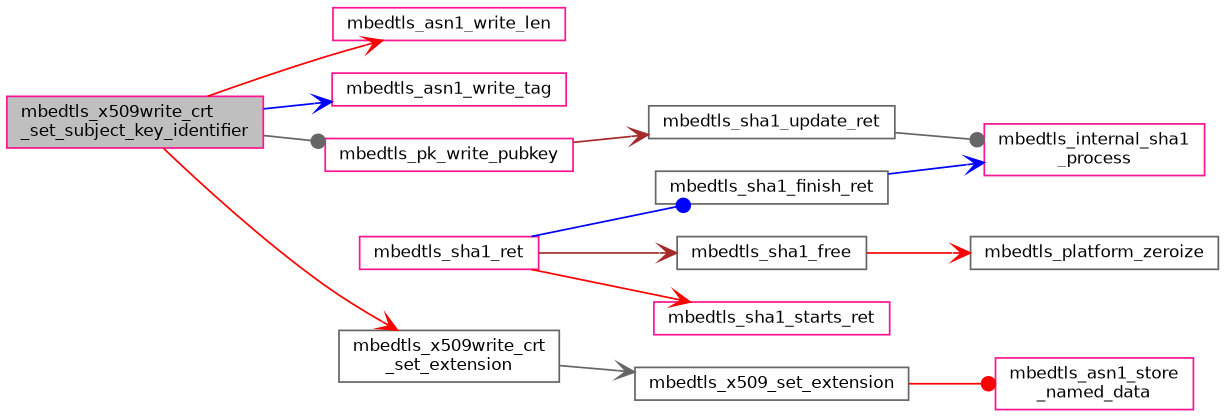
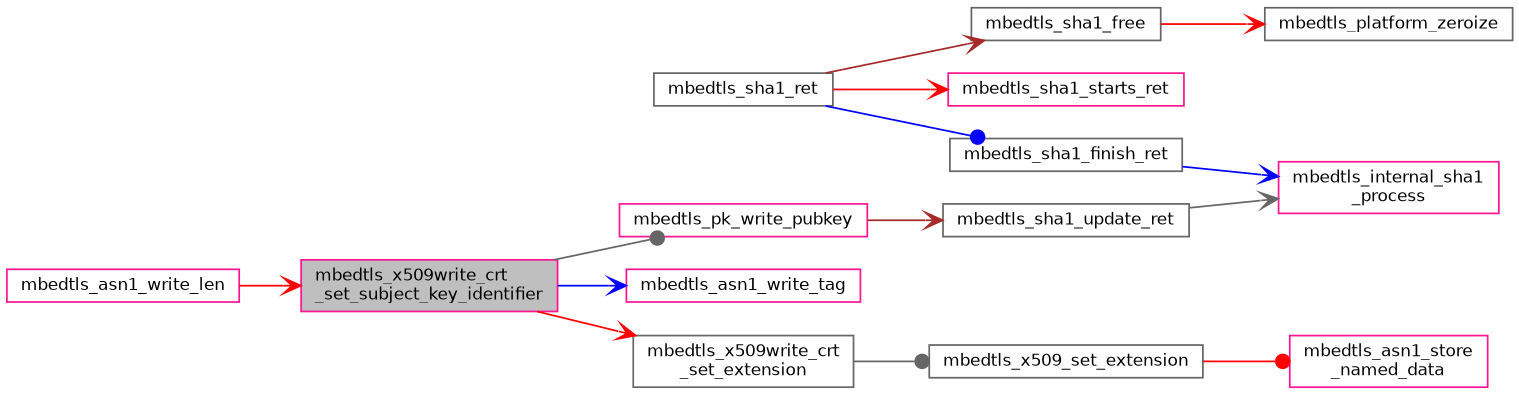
edge "mbedtls_x509write_crt _set_subject_key_identifier" -> "mbedtls_asn1_write_len": reversed
edge "mbedtls_sha1_update_ret" -> "mbedtls_internal_sha1 _process": arrowhead dot -> vee
node "mbedtls_sha1_ret": color deeppink -> gray40
edge "mbedtls_x509write_crt _set_extension" -> "mbedtls_x509_set_extension": arrowhead vee -> dot
